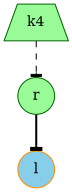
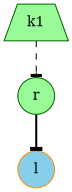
node "k4": label "k4" -> "k1"
